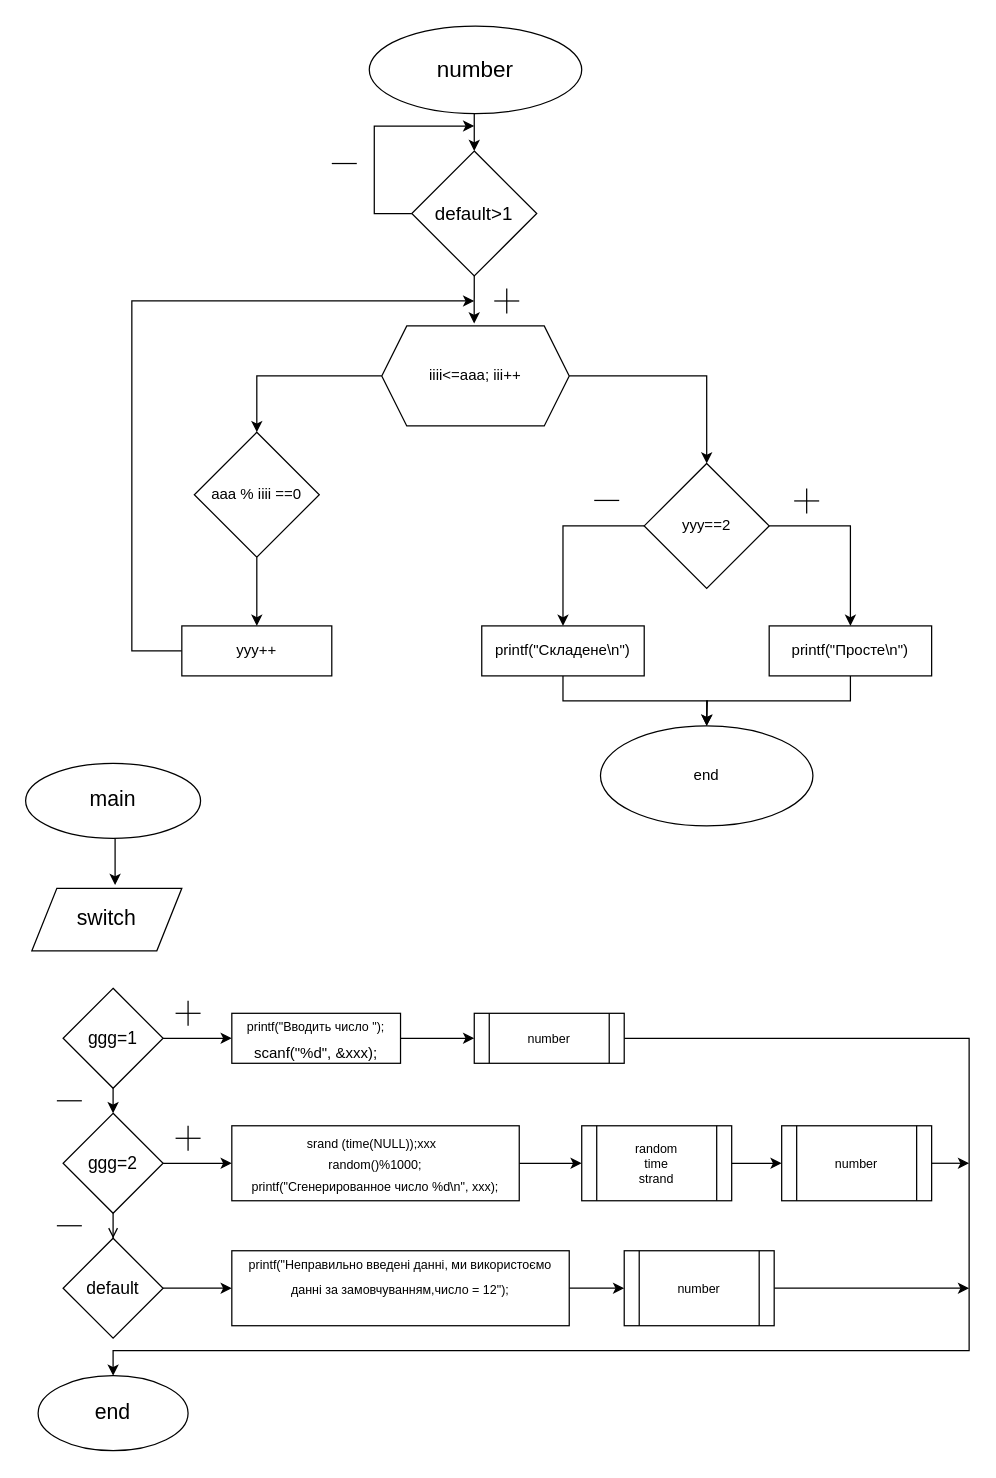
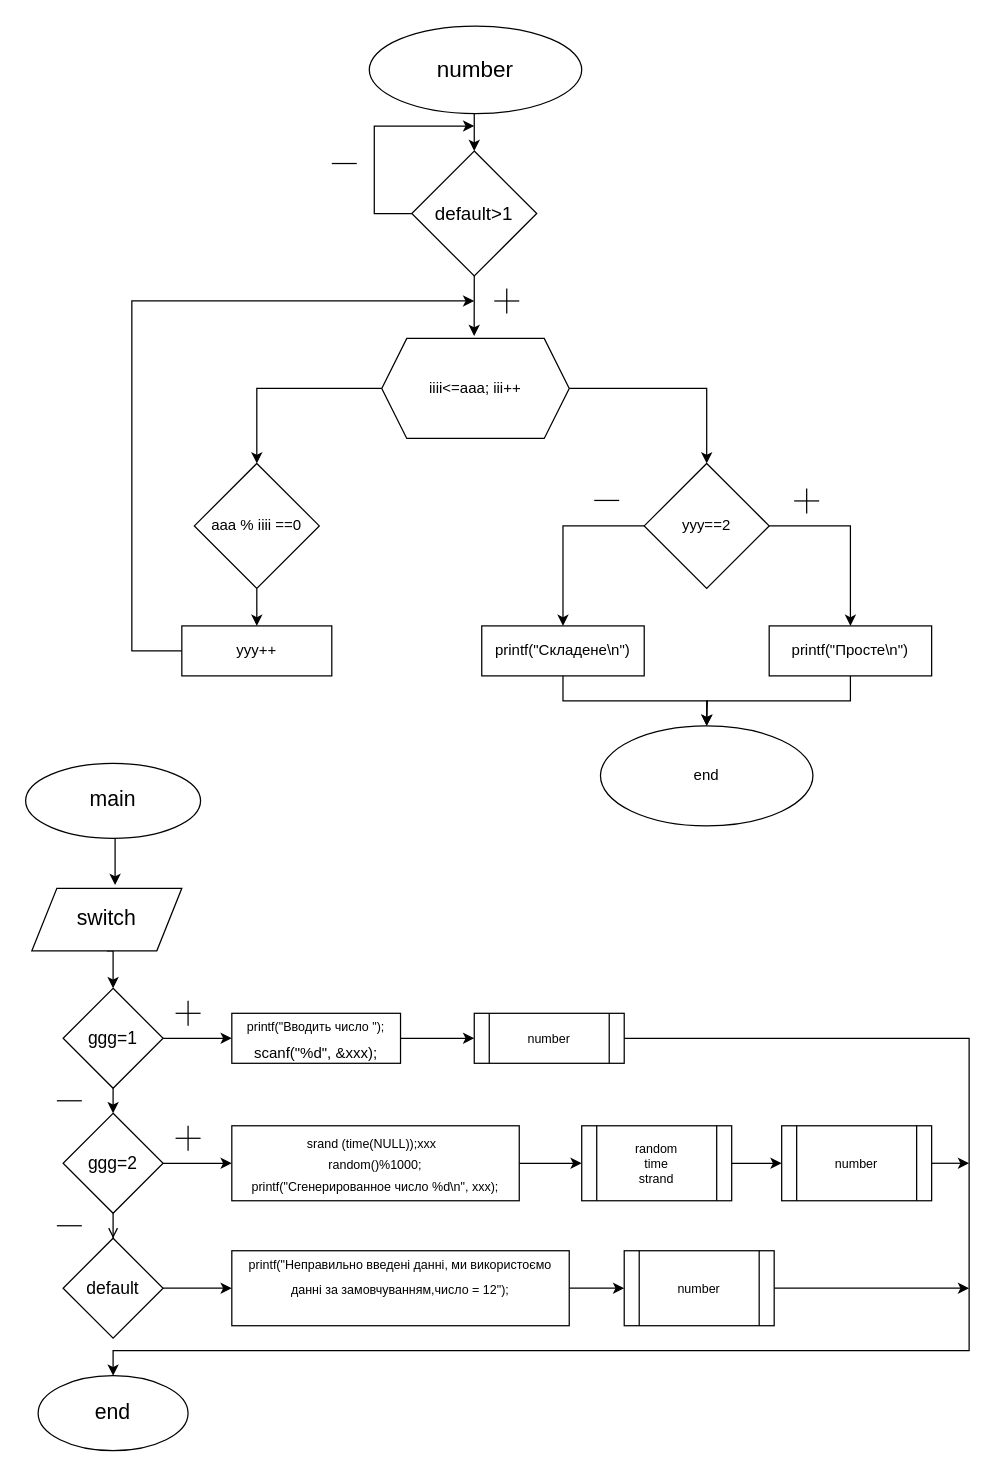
node "iiii<=aaa; iii++": moved (476, 376) -> (476, 388)
node "aaa % iiii ==0": moved (257, 494) -> (257, 526)
edge "switch" -> "ggg=1": added
